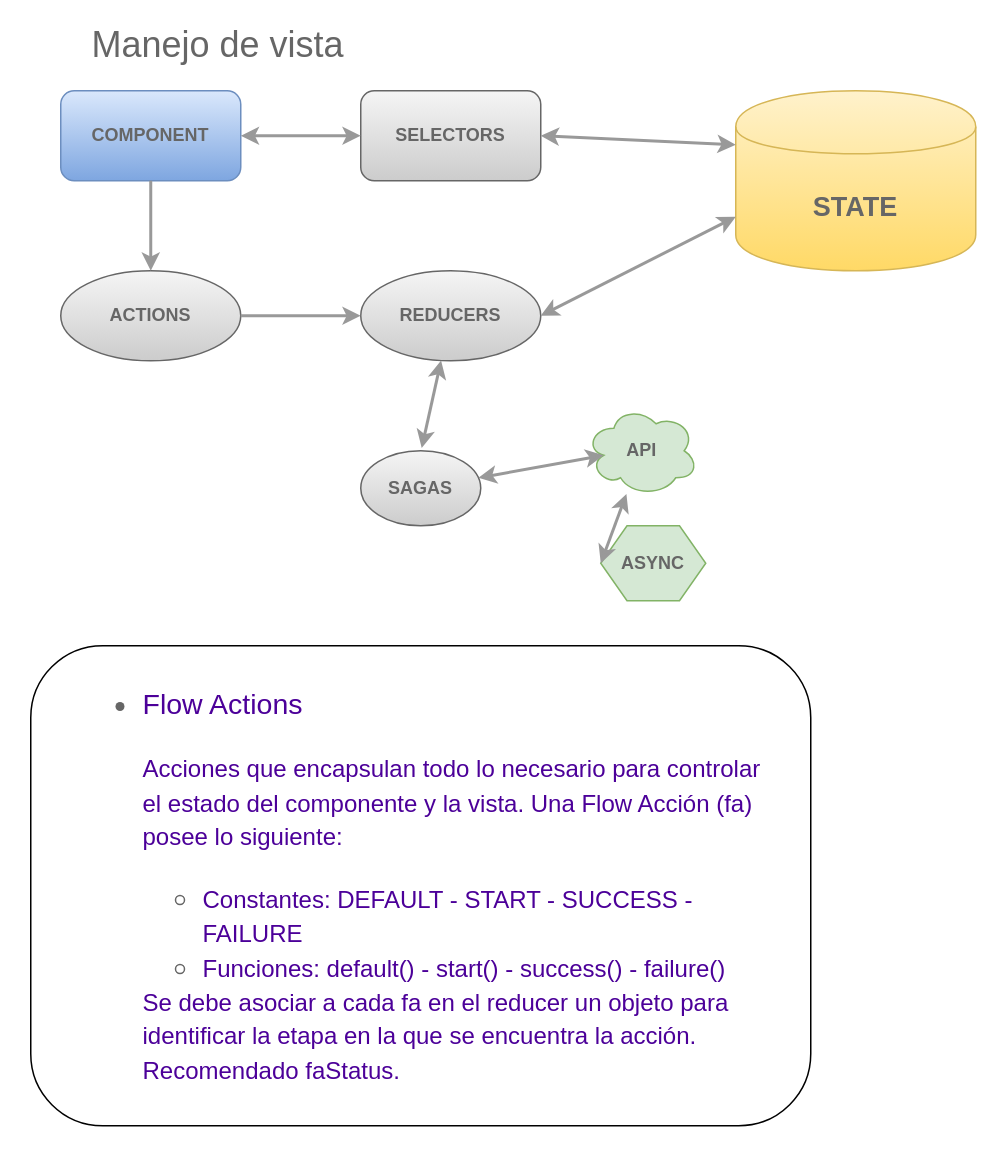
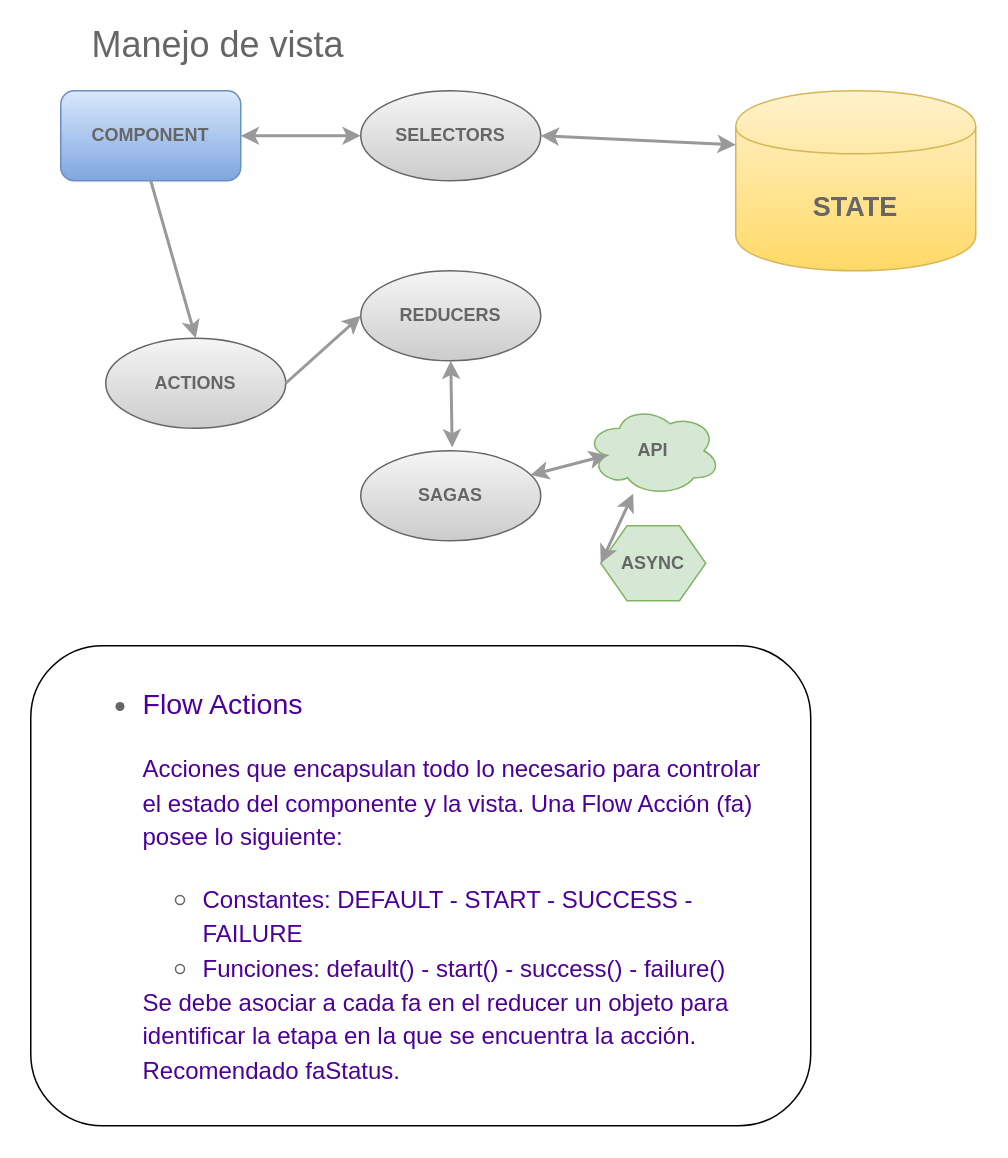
node "SELECTORS": shape rounded rectangle -> ellipse
edge "STATE" -- "REDUCERS": removed
node "ACTIONS": moved (151, 316) -> (196, 383)
node "API": size 113x90 -> 135x90
node "SAGAS": size 120x75 -> 180x90
